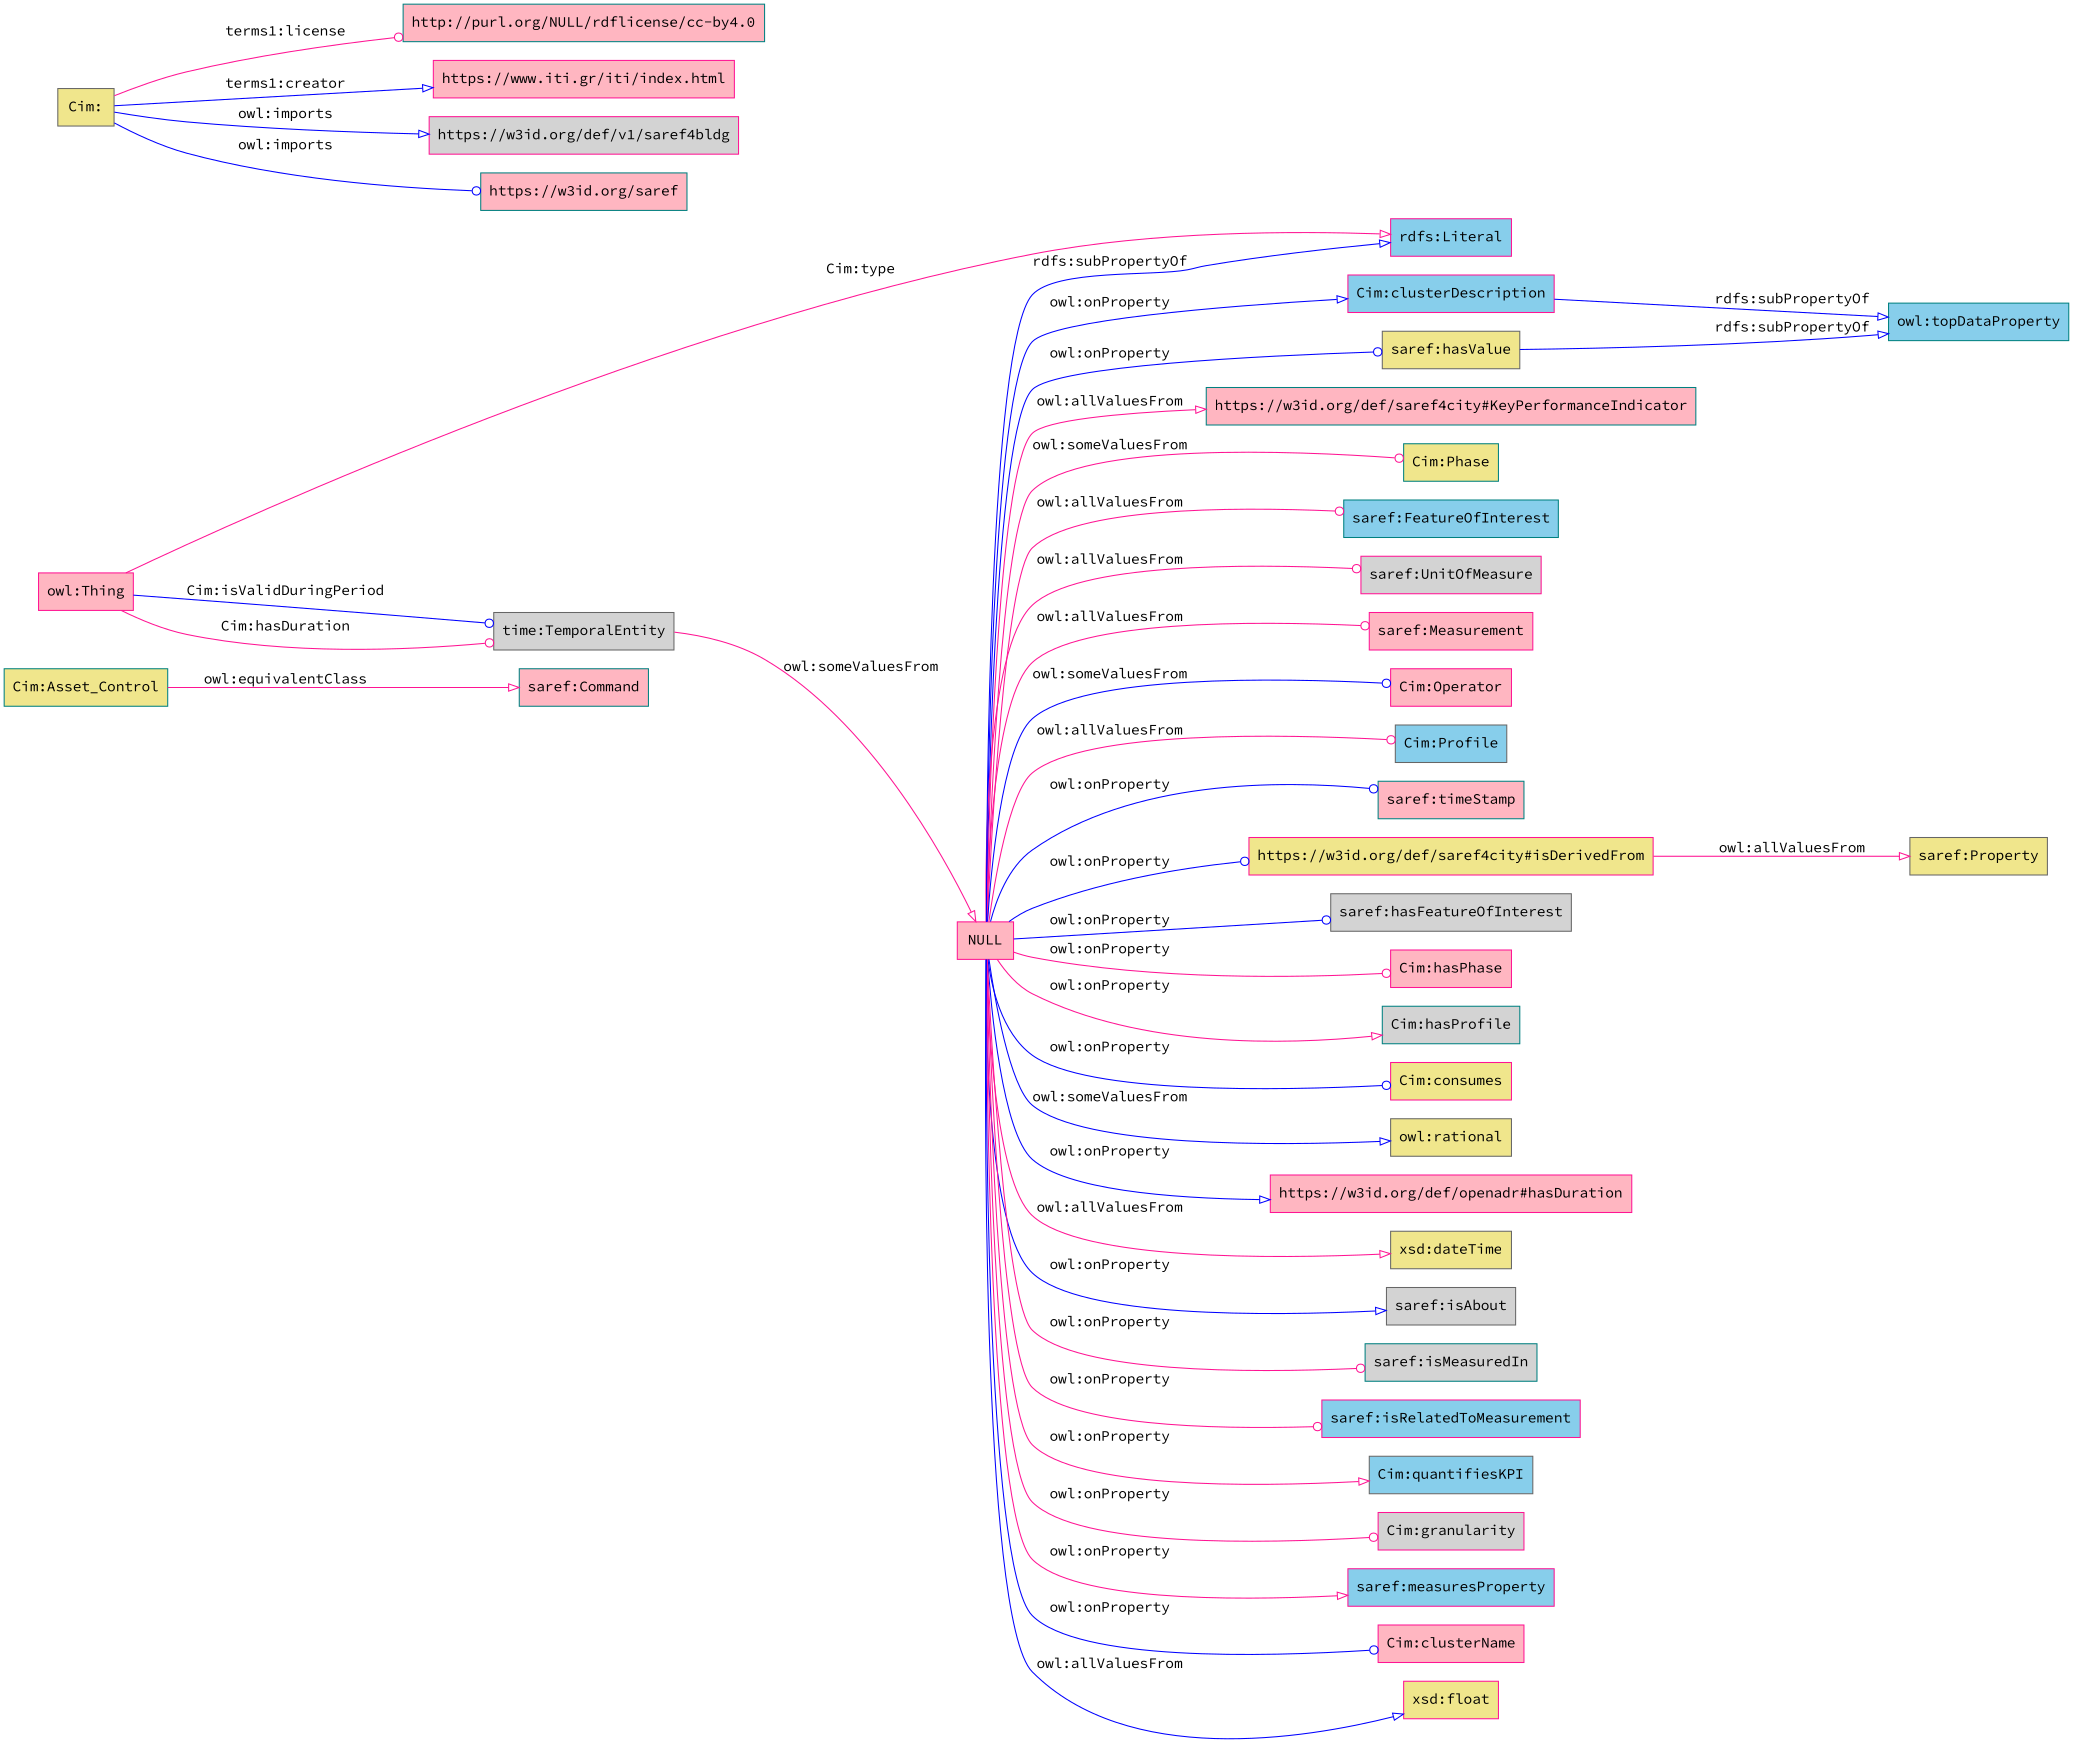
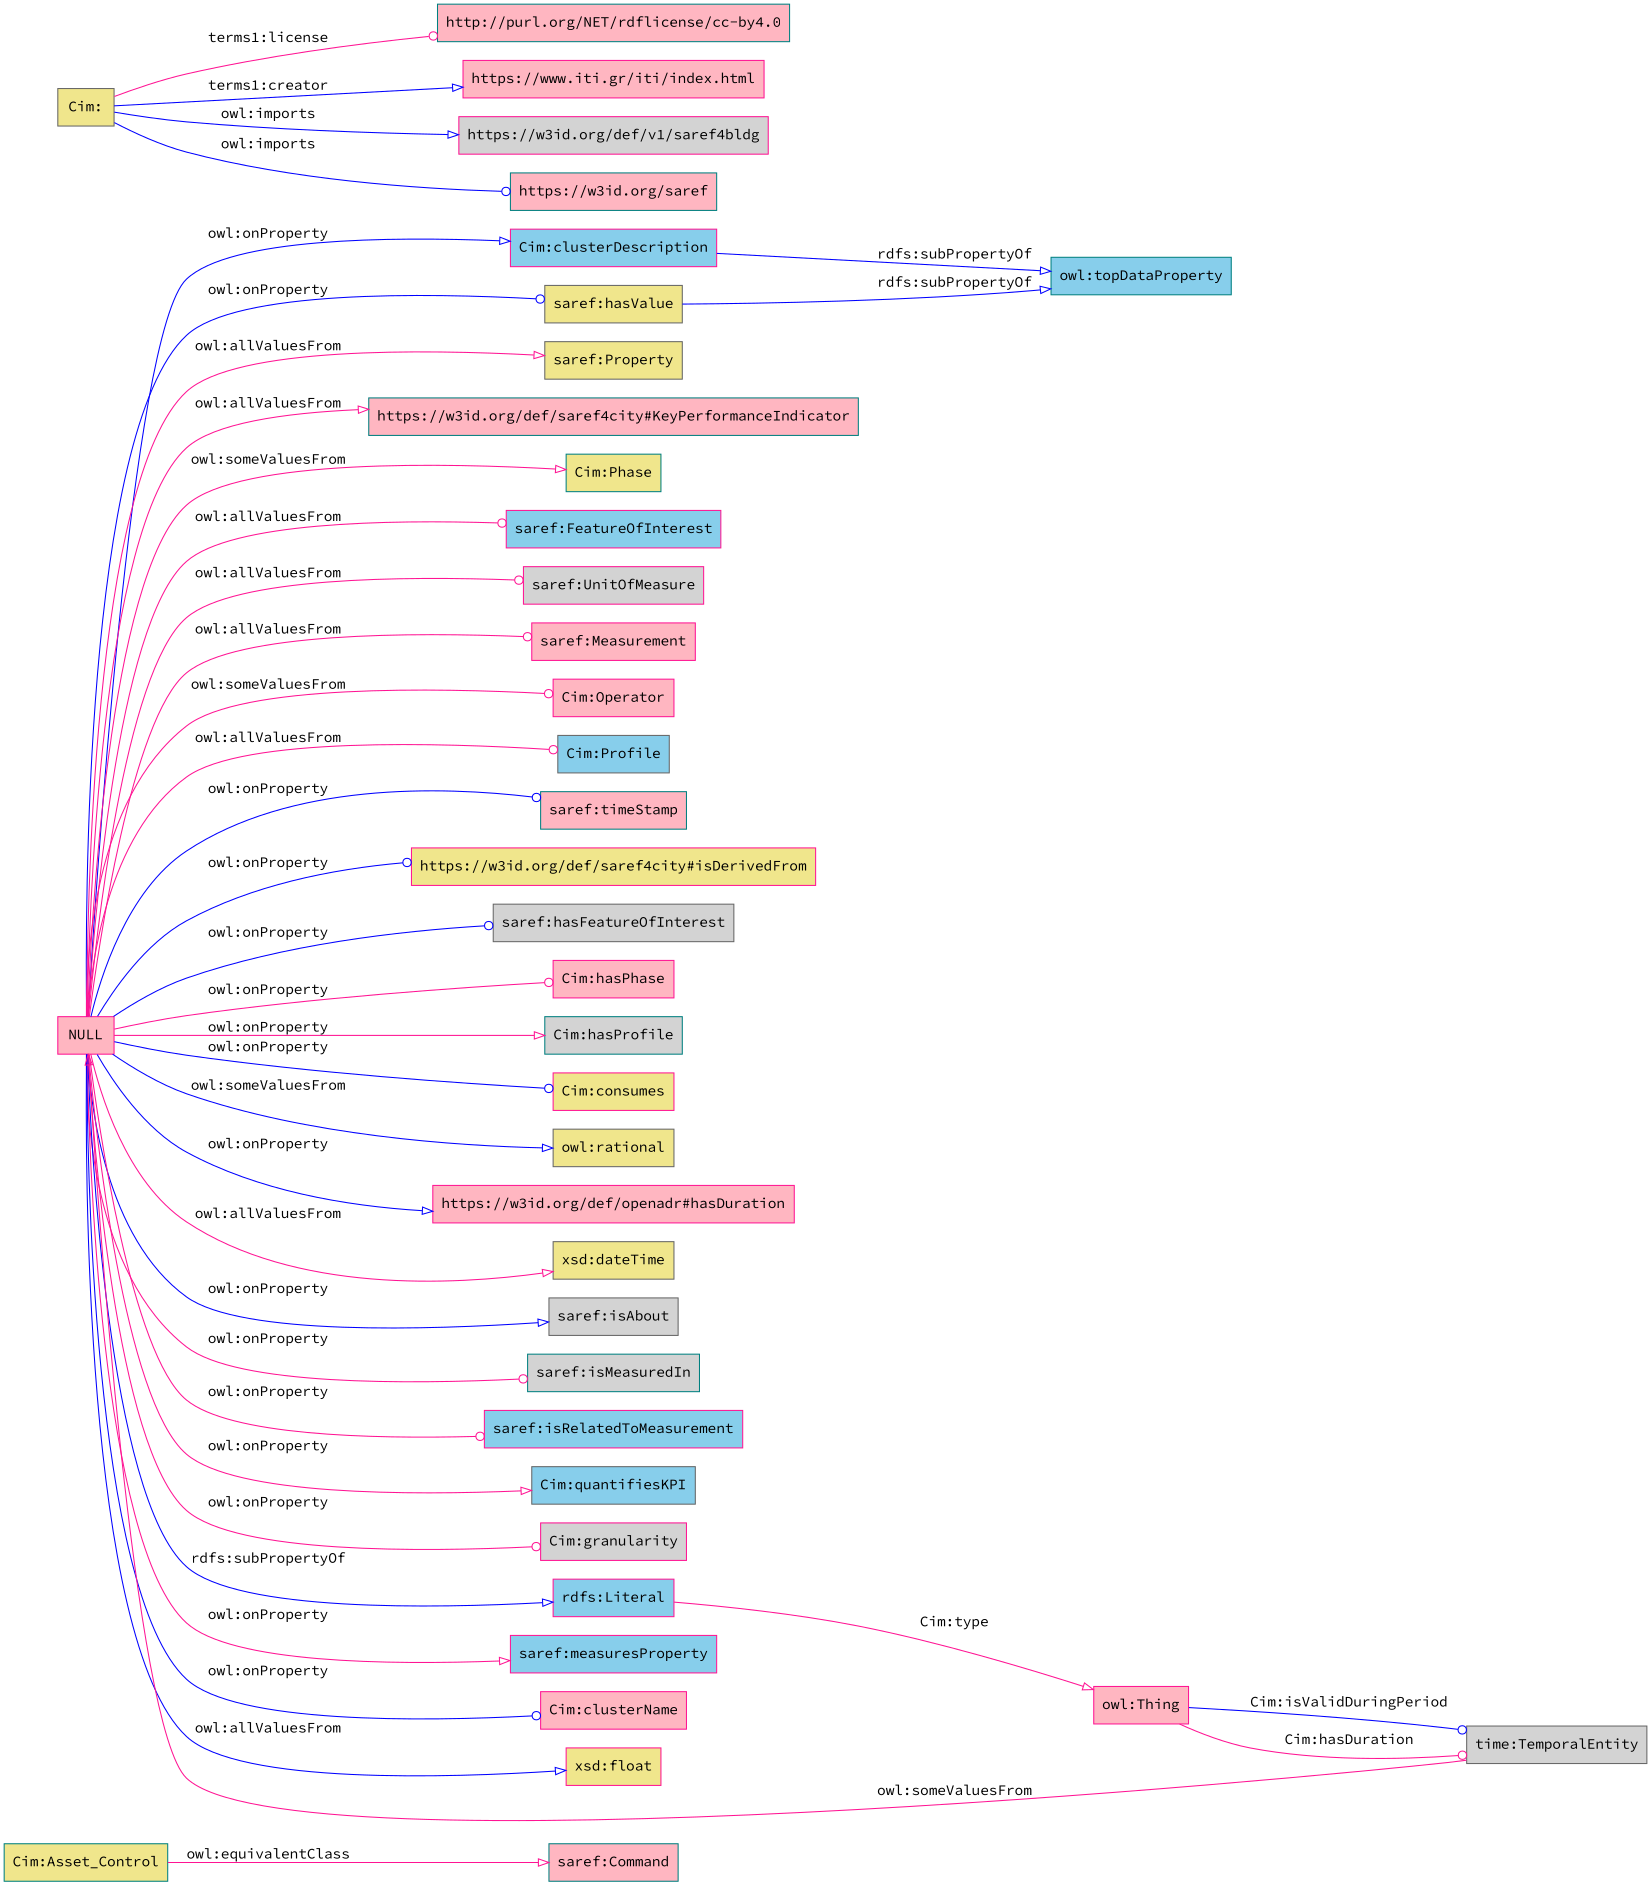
node "http://purl.org/NULL/rdflicense/cc-by4.0": label "http://purl.org/NULL/rdflicense/cc-by4.0" -> "http://purl.org/NET/rdflicense/cc-by4.0"
edge "owl:Thing" -> "rdfs:Literal": reversed
node "saref:FeatureOfInterest": color teal -> deeppink
edge "NULL" -> "Cim:Phase": arrowhead odot -> onormal
edge "NULL" -> "Cim:Operator": color blue -> deeppink
edge "https://w3id.org/def/saref4city#isDerivedFrom" -> "saref:Property": now "NULL" -> "saref:Property"
